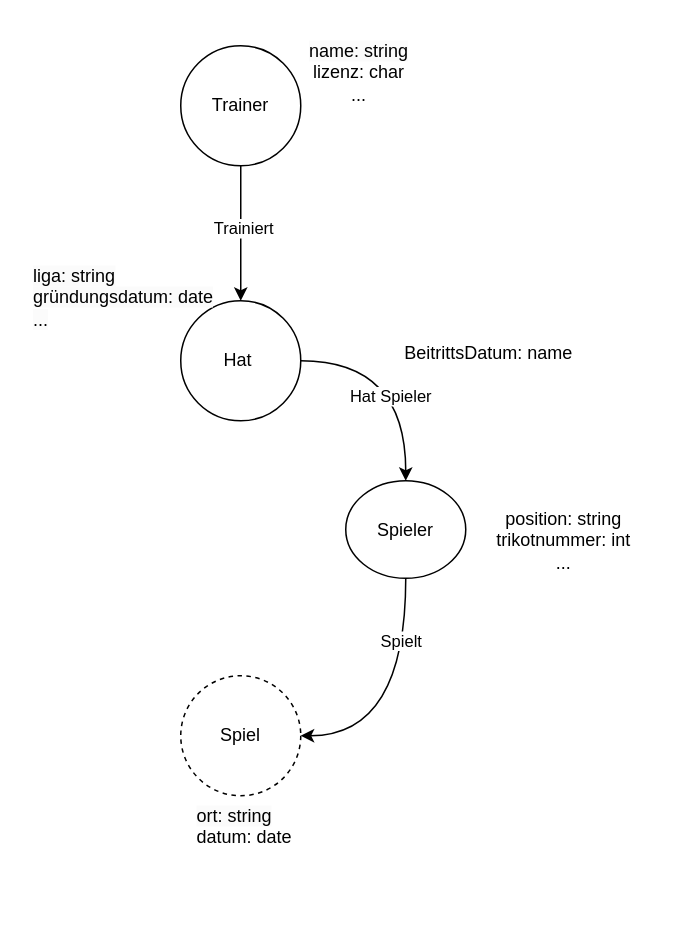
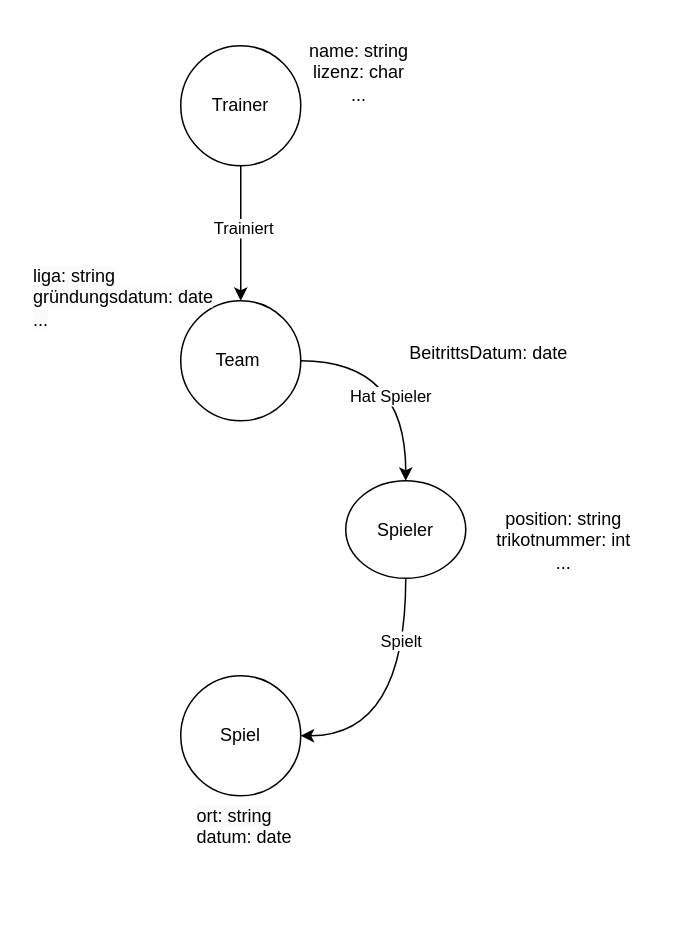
node "BeitrittsDatum: name": label "BeitrittsDatum: name" -> "BeitrittsDatum: date"
node "Hat": label "Hat" -> "Team"
node "Spiel": style dashed -> solid
